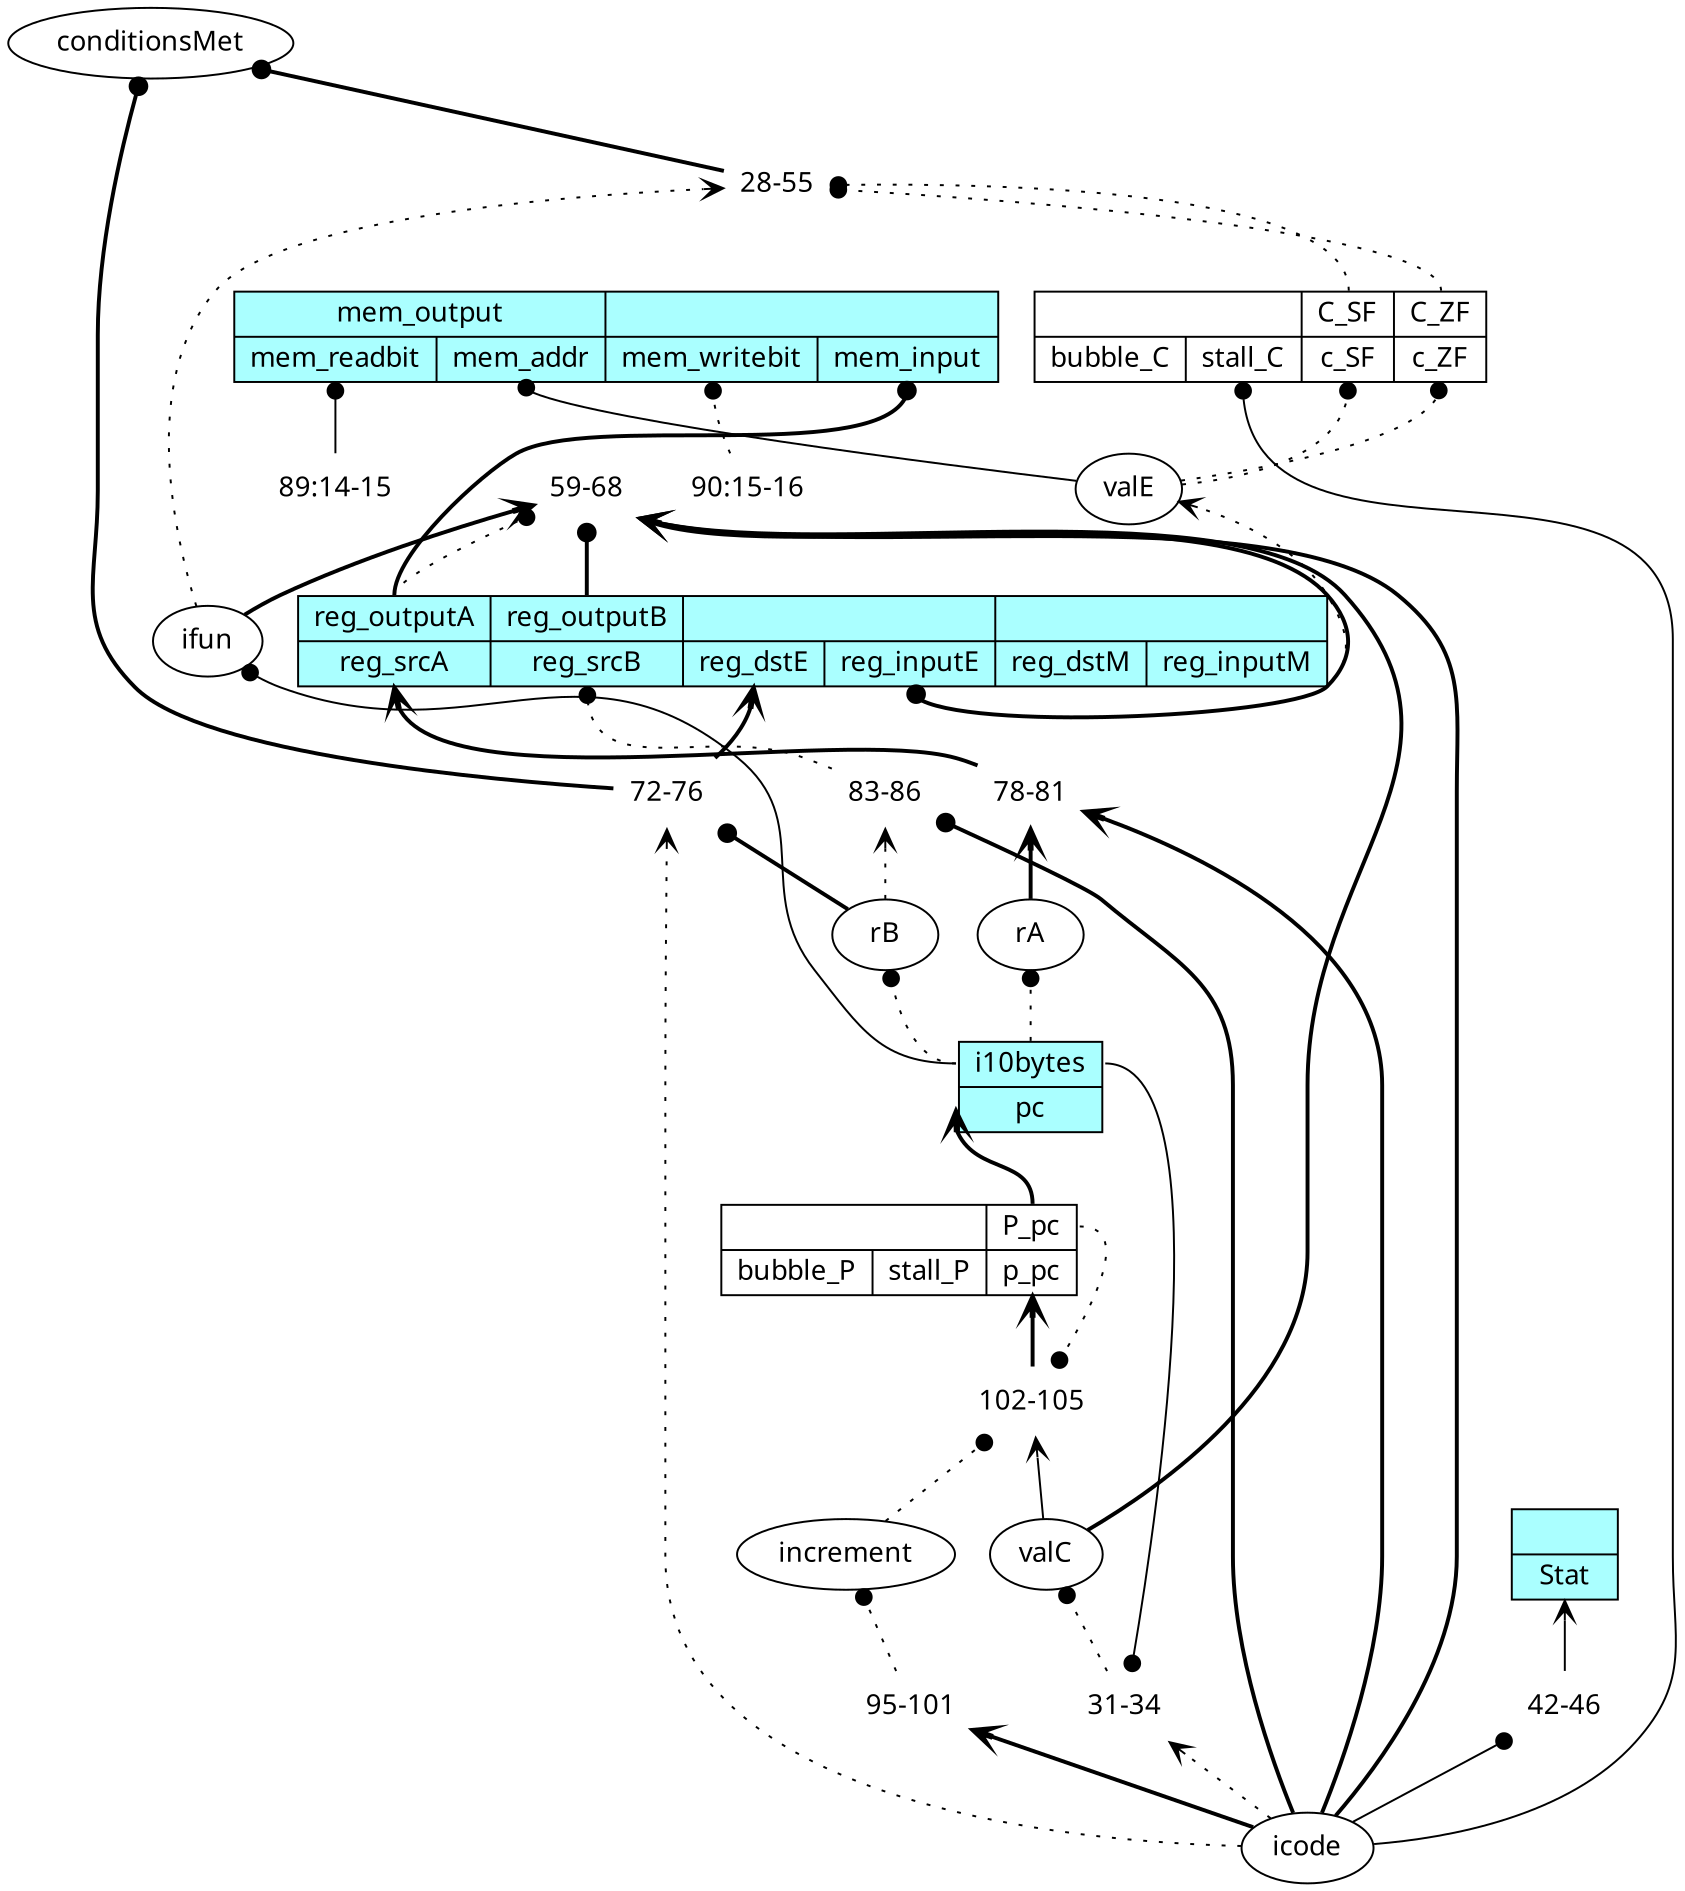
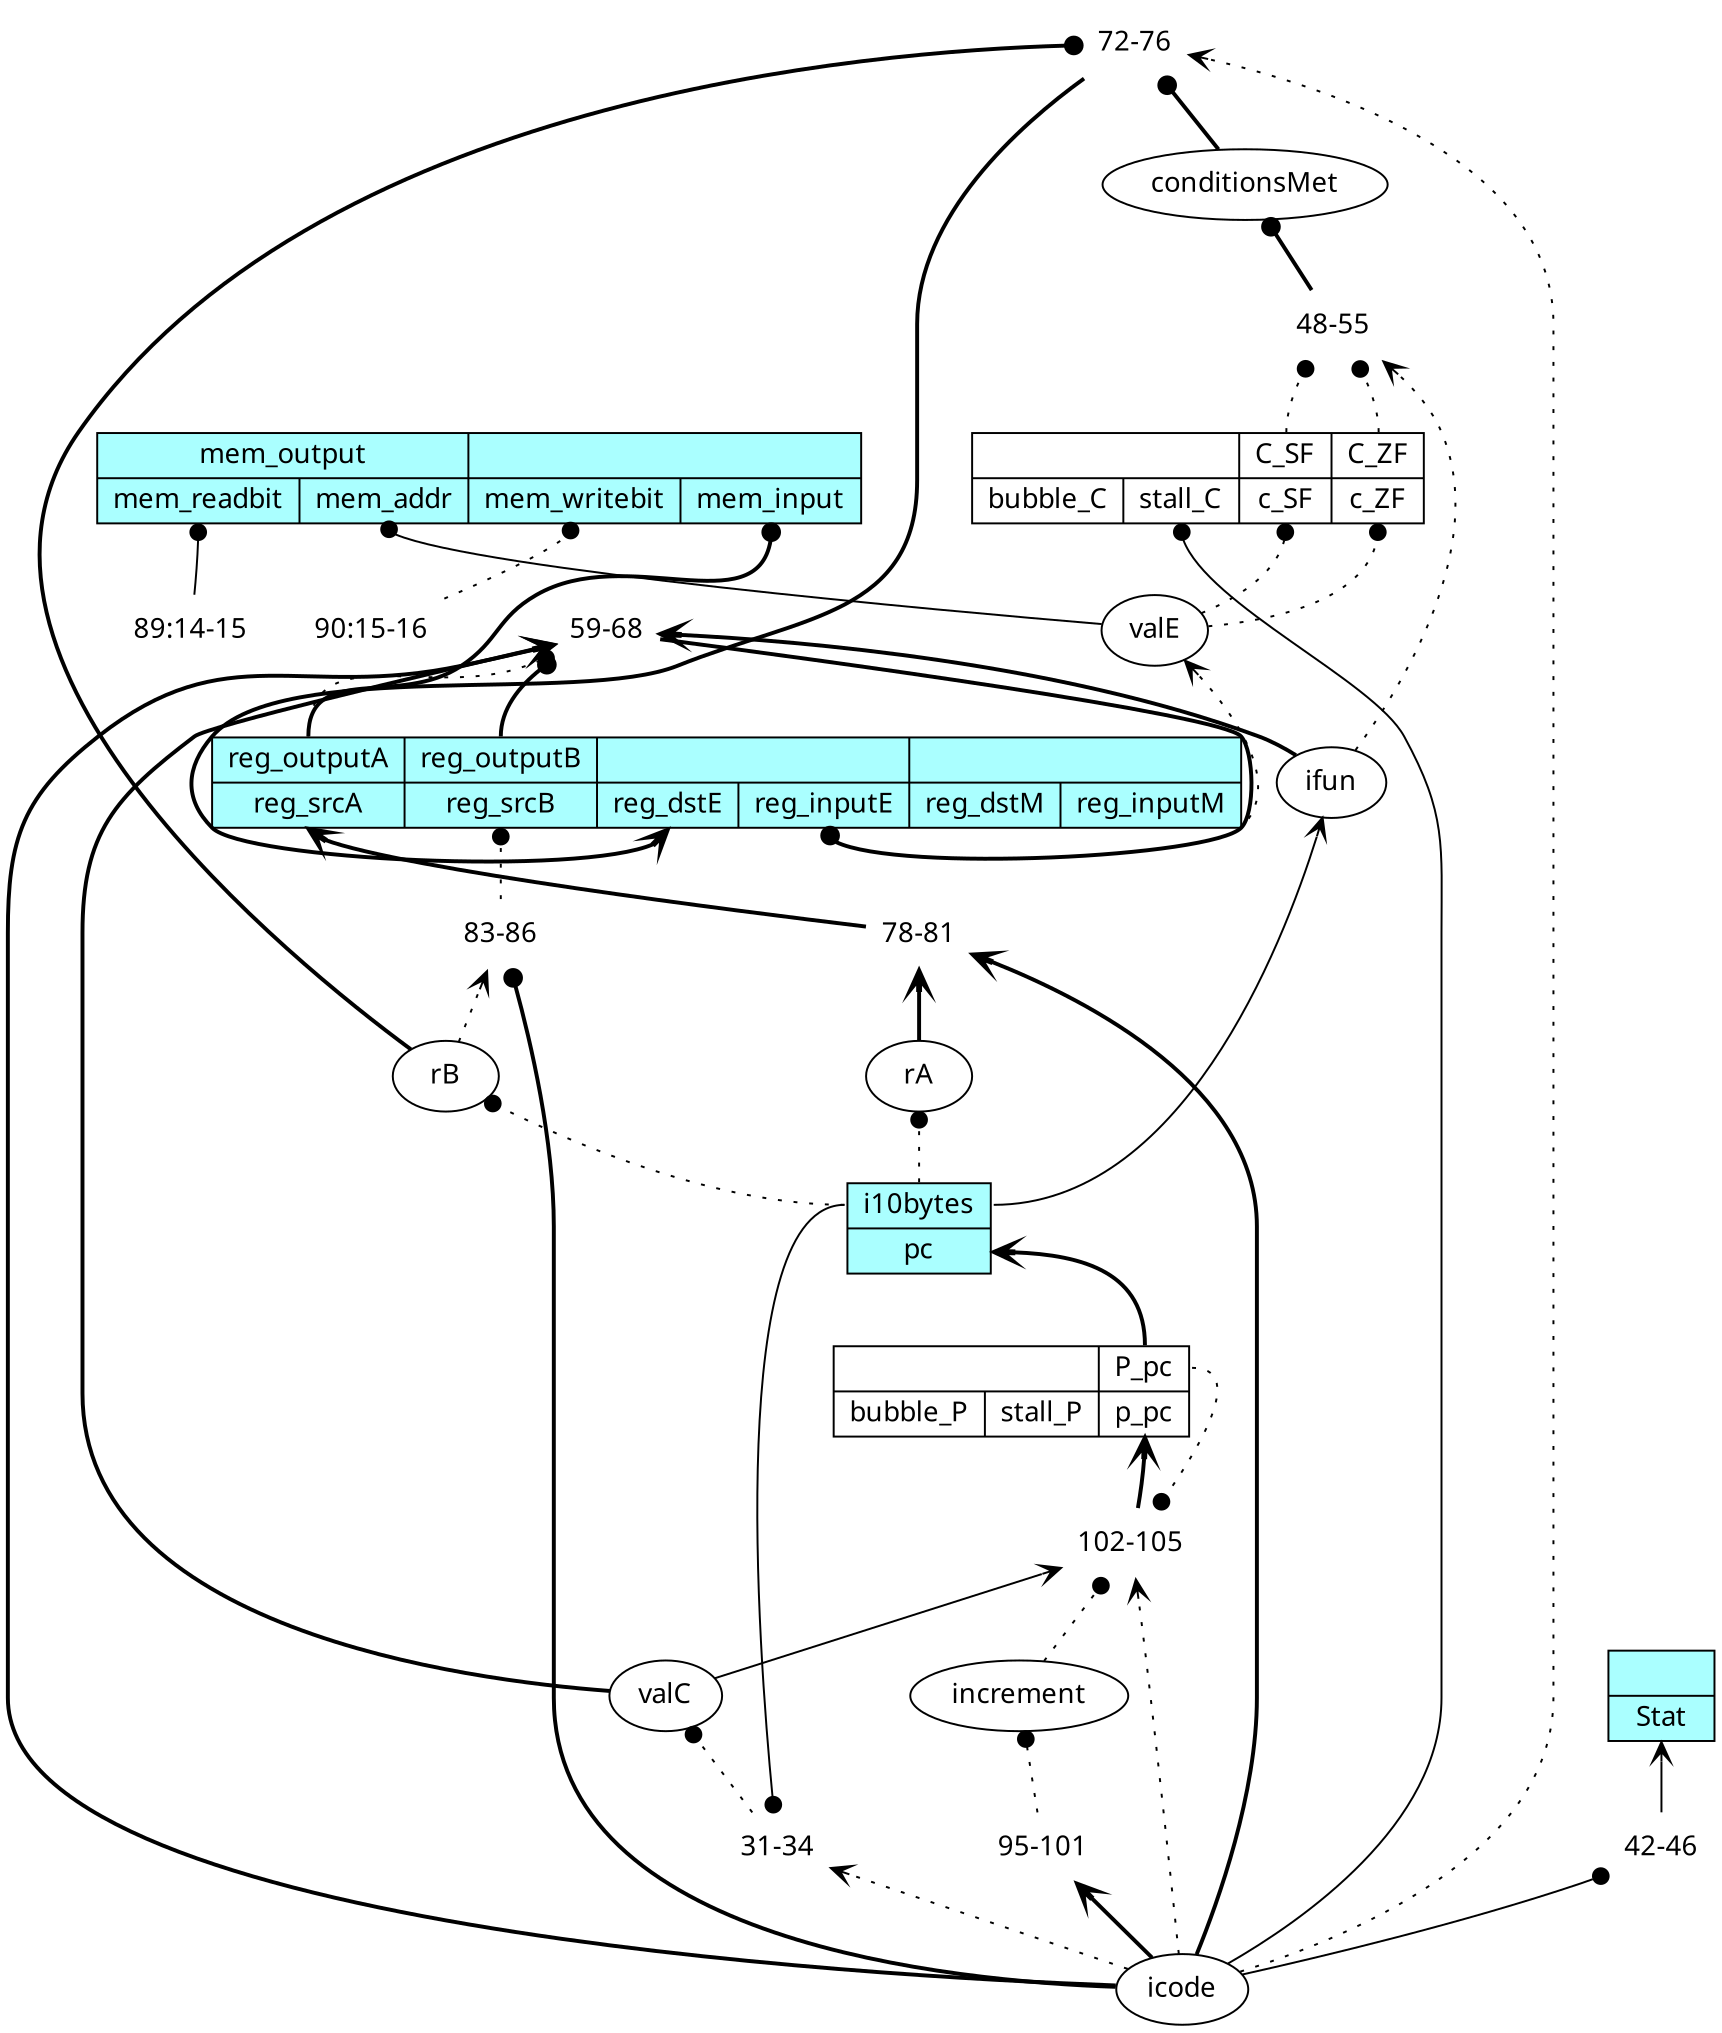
node "28-55": label "28-55" -> "48-55"
edge "72-76" -> "conditionsMet": reversed
edge "i10bytes" -> "ifun": arrowhead dot -> vee
edge "icode" -> "102-105": added
